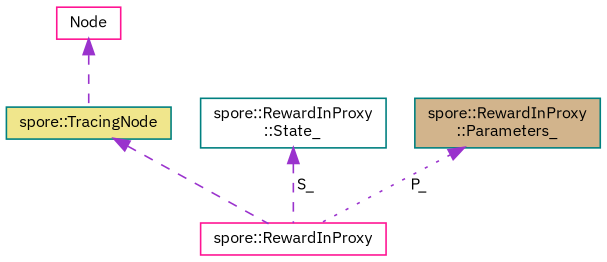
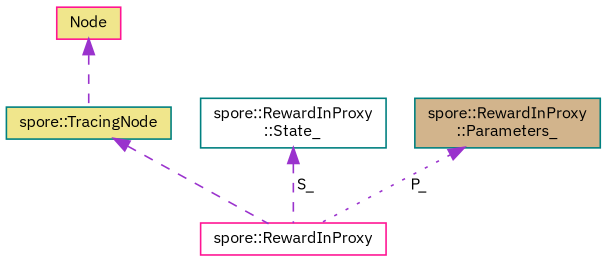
node "Node": fillcolor white -> khaki
